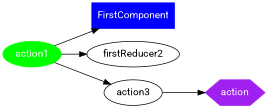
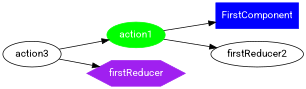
edge "action1" -> "action3": reversed
node "action": label "action" -> "firstReducer"
